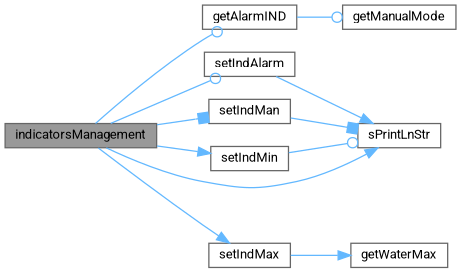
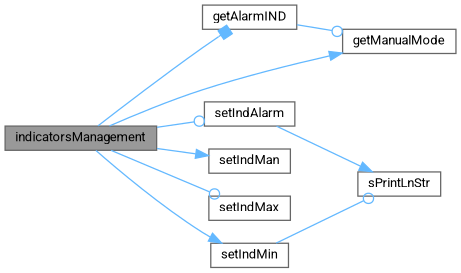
edge "indicatorsManagement" -> "getAlarmIND": arrowhead odot -> box
edge "indicatorsManagement" -> "setIndMan": arrowhead box -> normal
edge "setIndMan" -> "sPrintLnStr": removed
edge "indicatorsManagement" -> "sPrintLnStr": now "indicatorsManagement" -> "getManualMode"
edge "indicatorsManagement" -> "setIndMax": arrowhead normal -> odot
node "getWaterMax": removed
